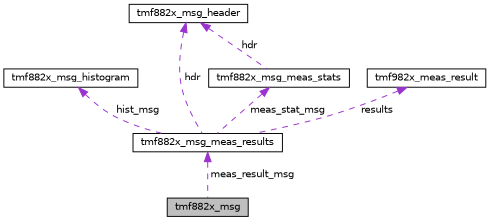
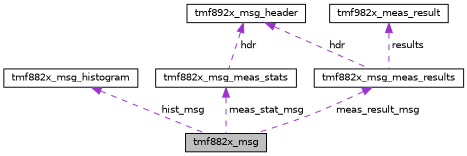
node "tmf882x_msg_header": label "tmf882x_msg_header" -> "tmf892x_msg_header"
edge "tmf882x_msg_meas_results" -> "tmf882x_msg_meas_stats": now "tmf882x_msg" -> "tmf882x_msg_meas_stats"
edge "tmf882x_msg_meas_results" -> "tmf882x_msg_histogram": now "tmf882x_msg" -> "tmf882x_msg_histogram"
